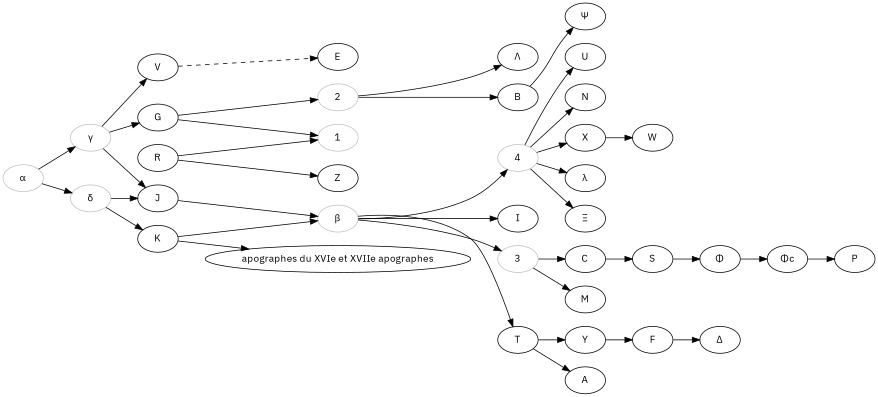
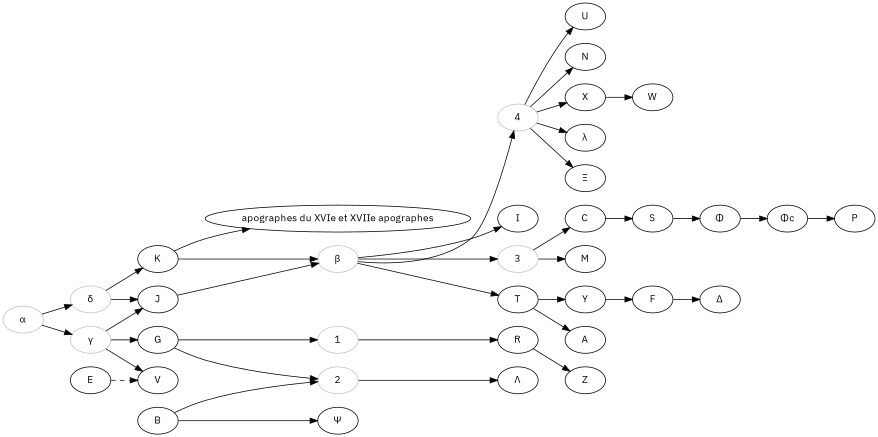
edge "V" -> "E": reversed
edge "2" -> "B": reversed
edge "R" -> "1": reversed
